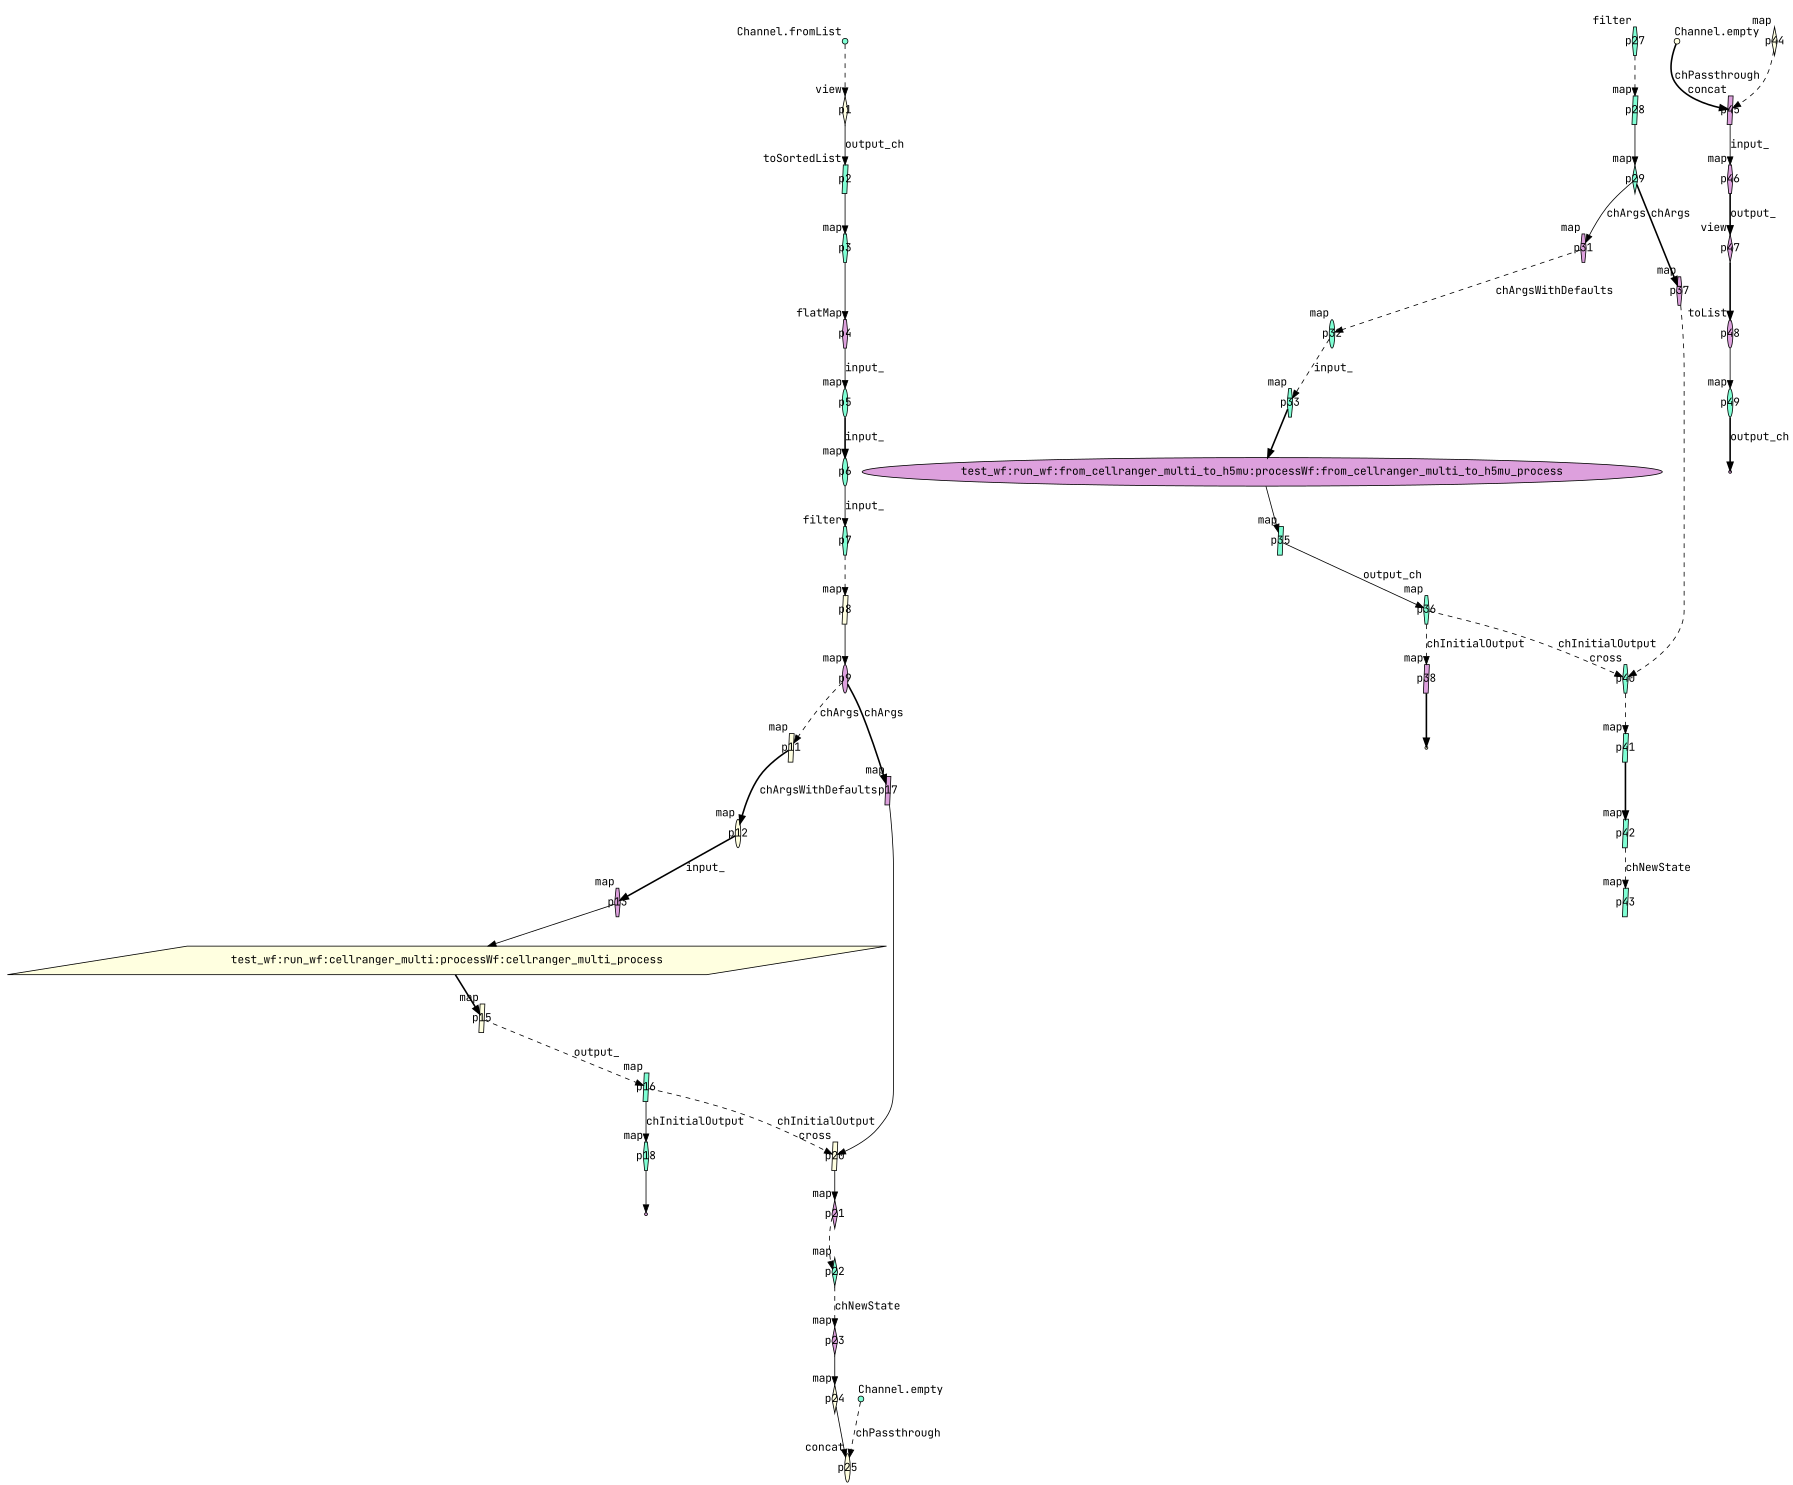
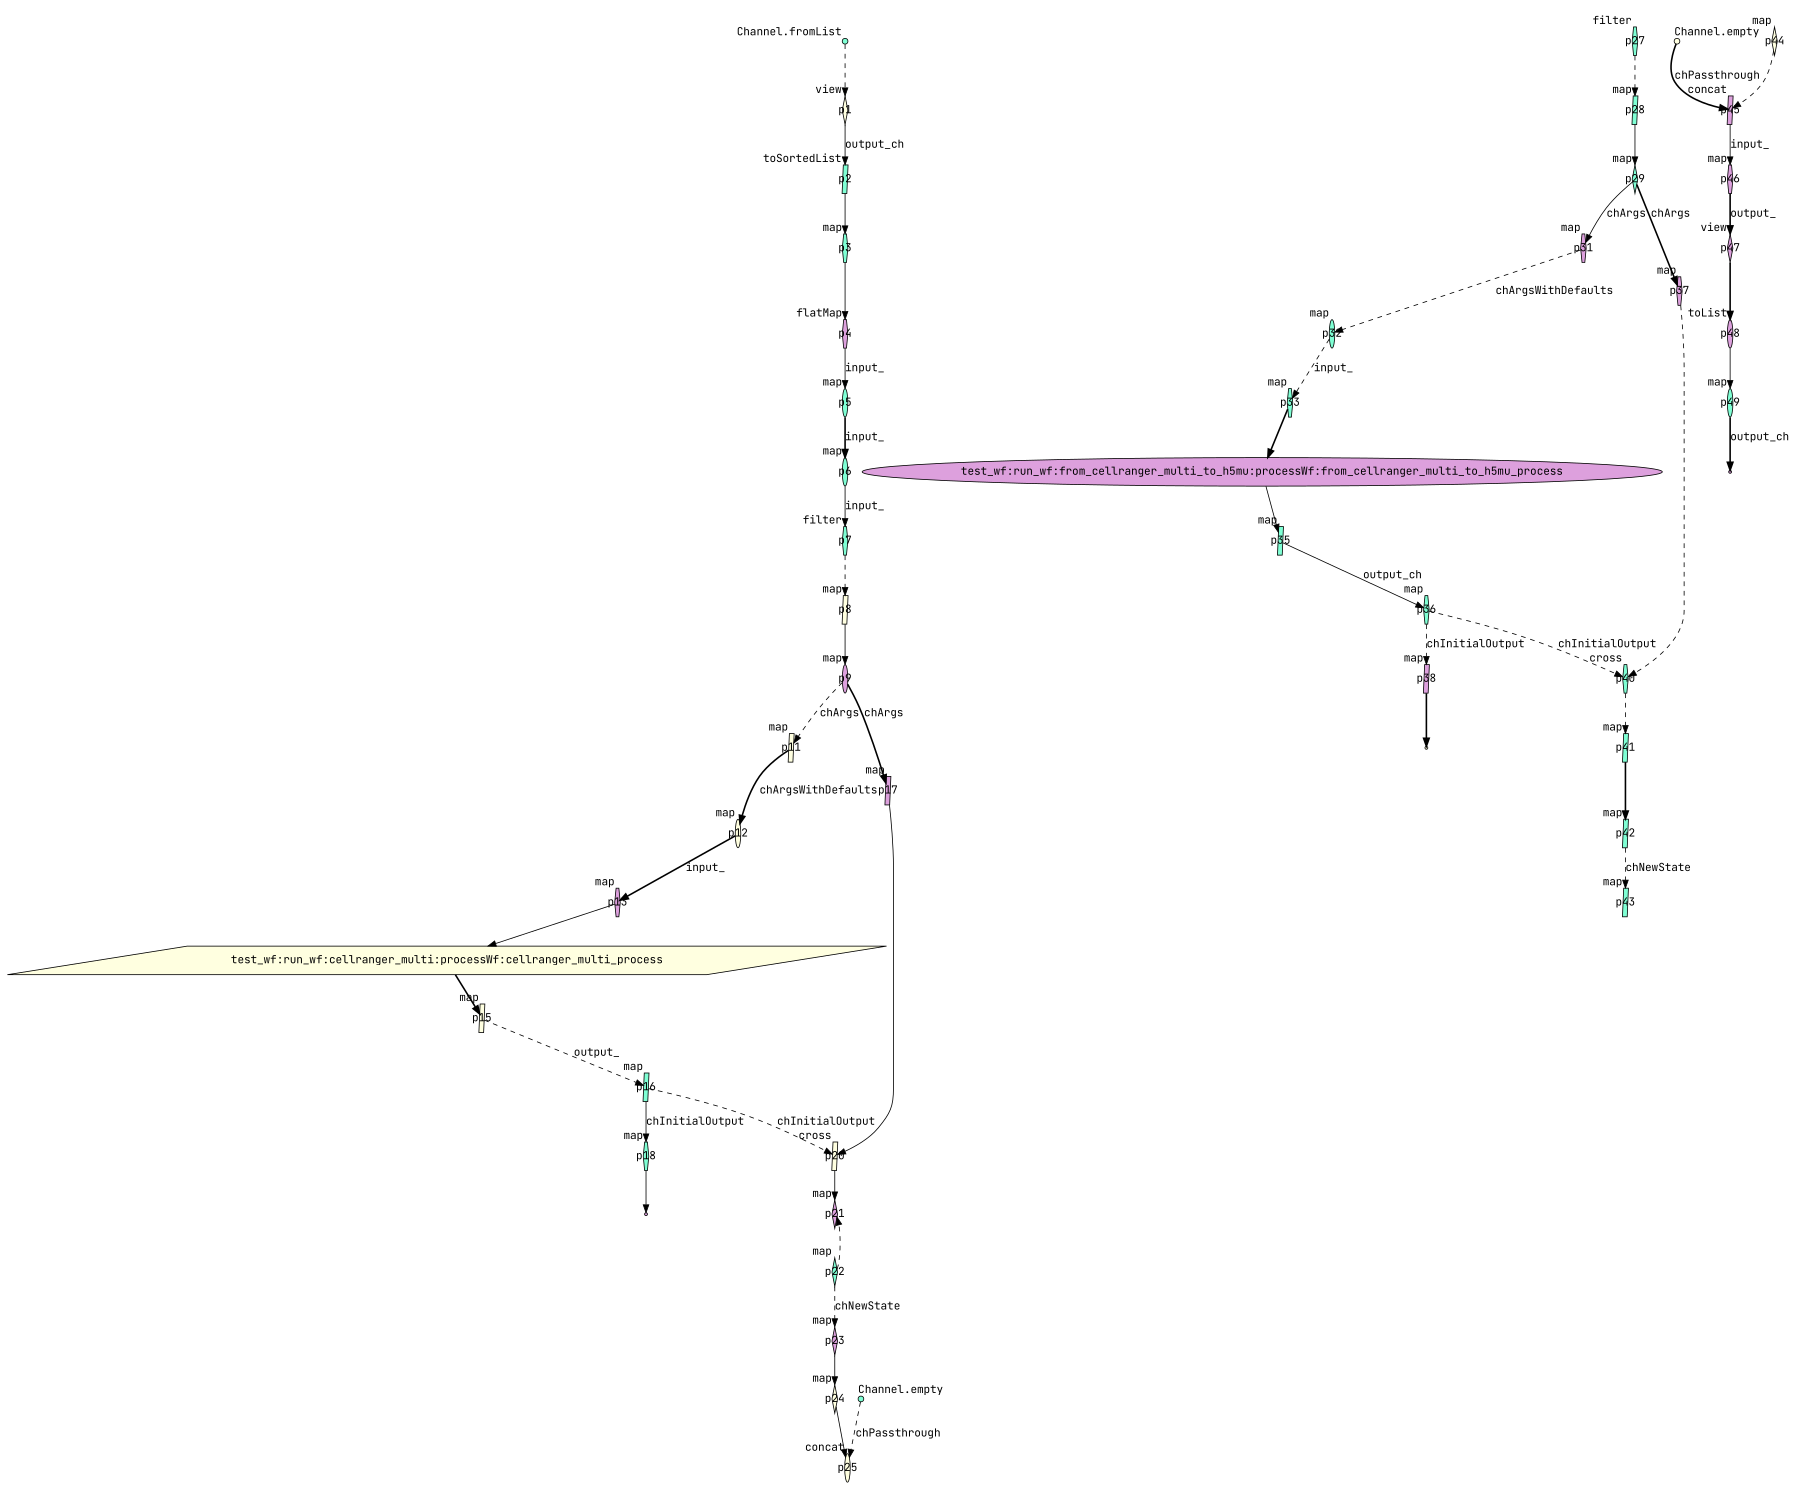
edge "p21 map" -> "p22 map": reversed
